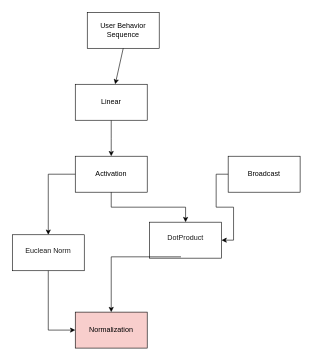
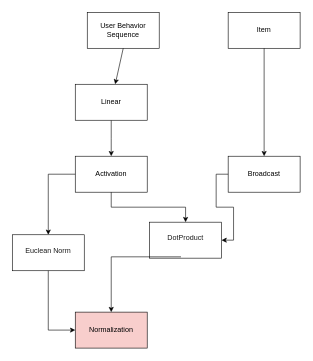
node "Item": added
edge "Item" -> "Broadcast": added
